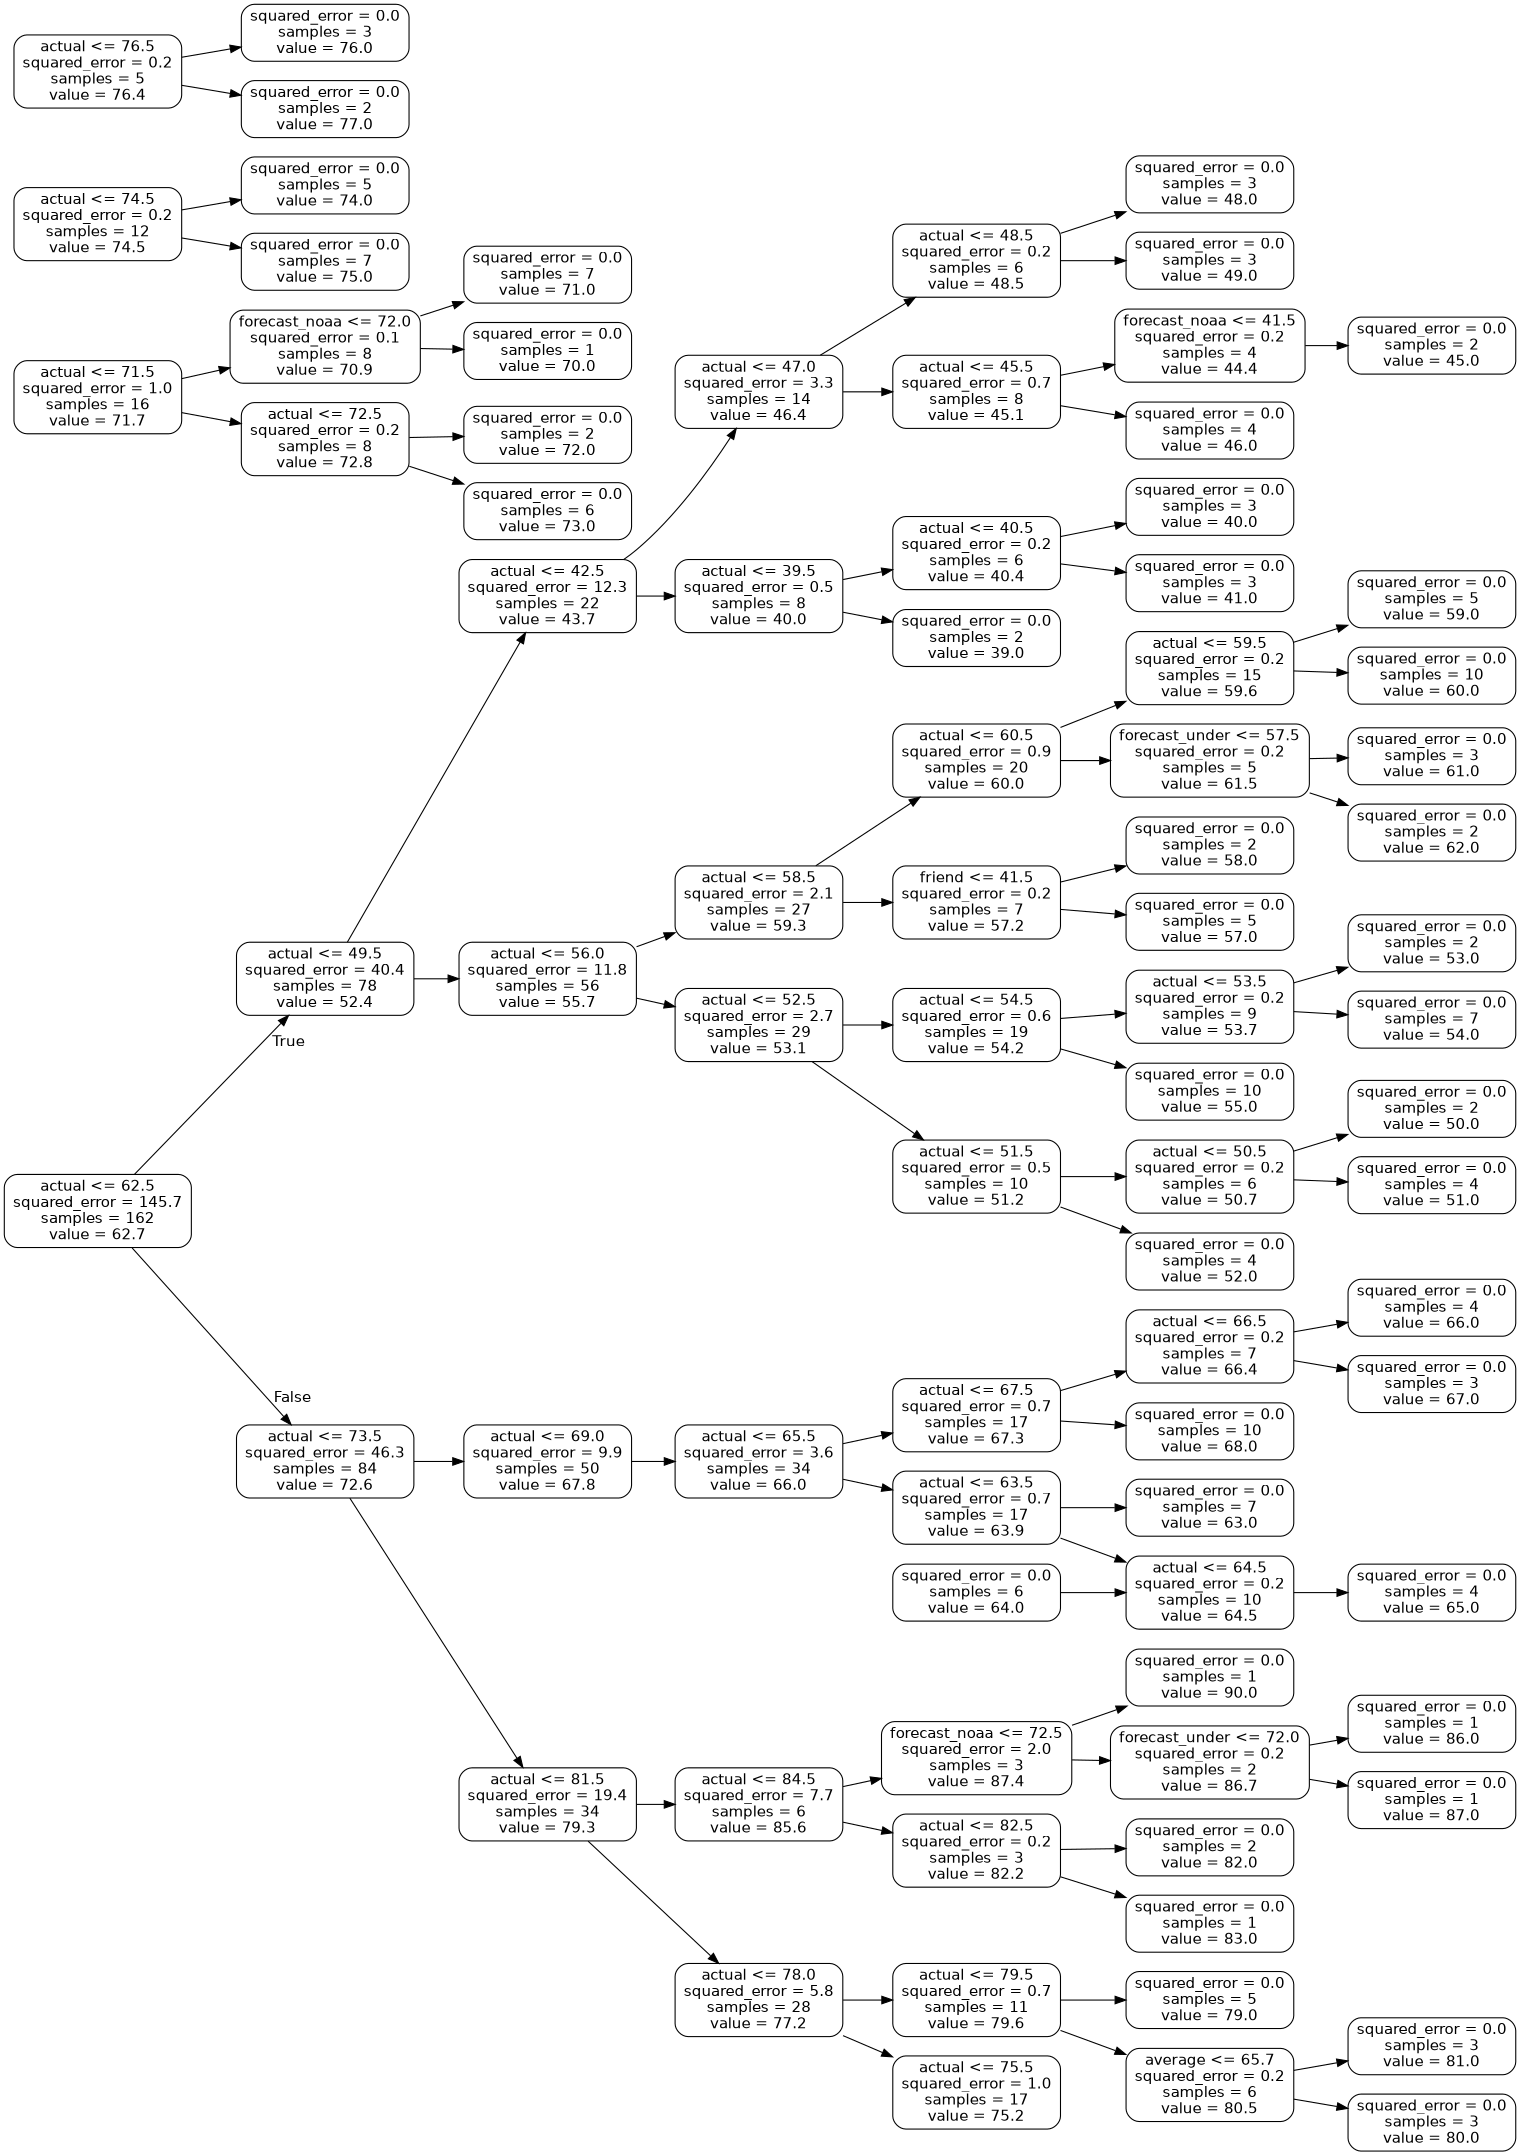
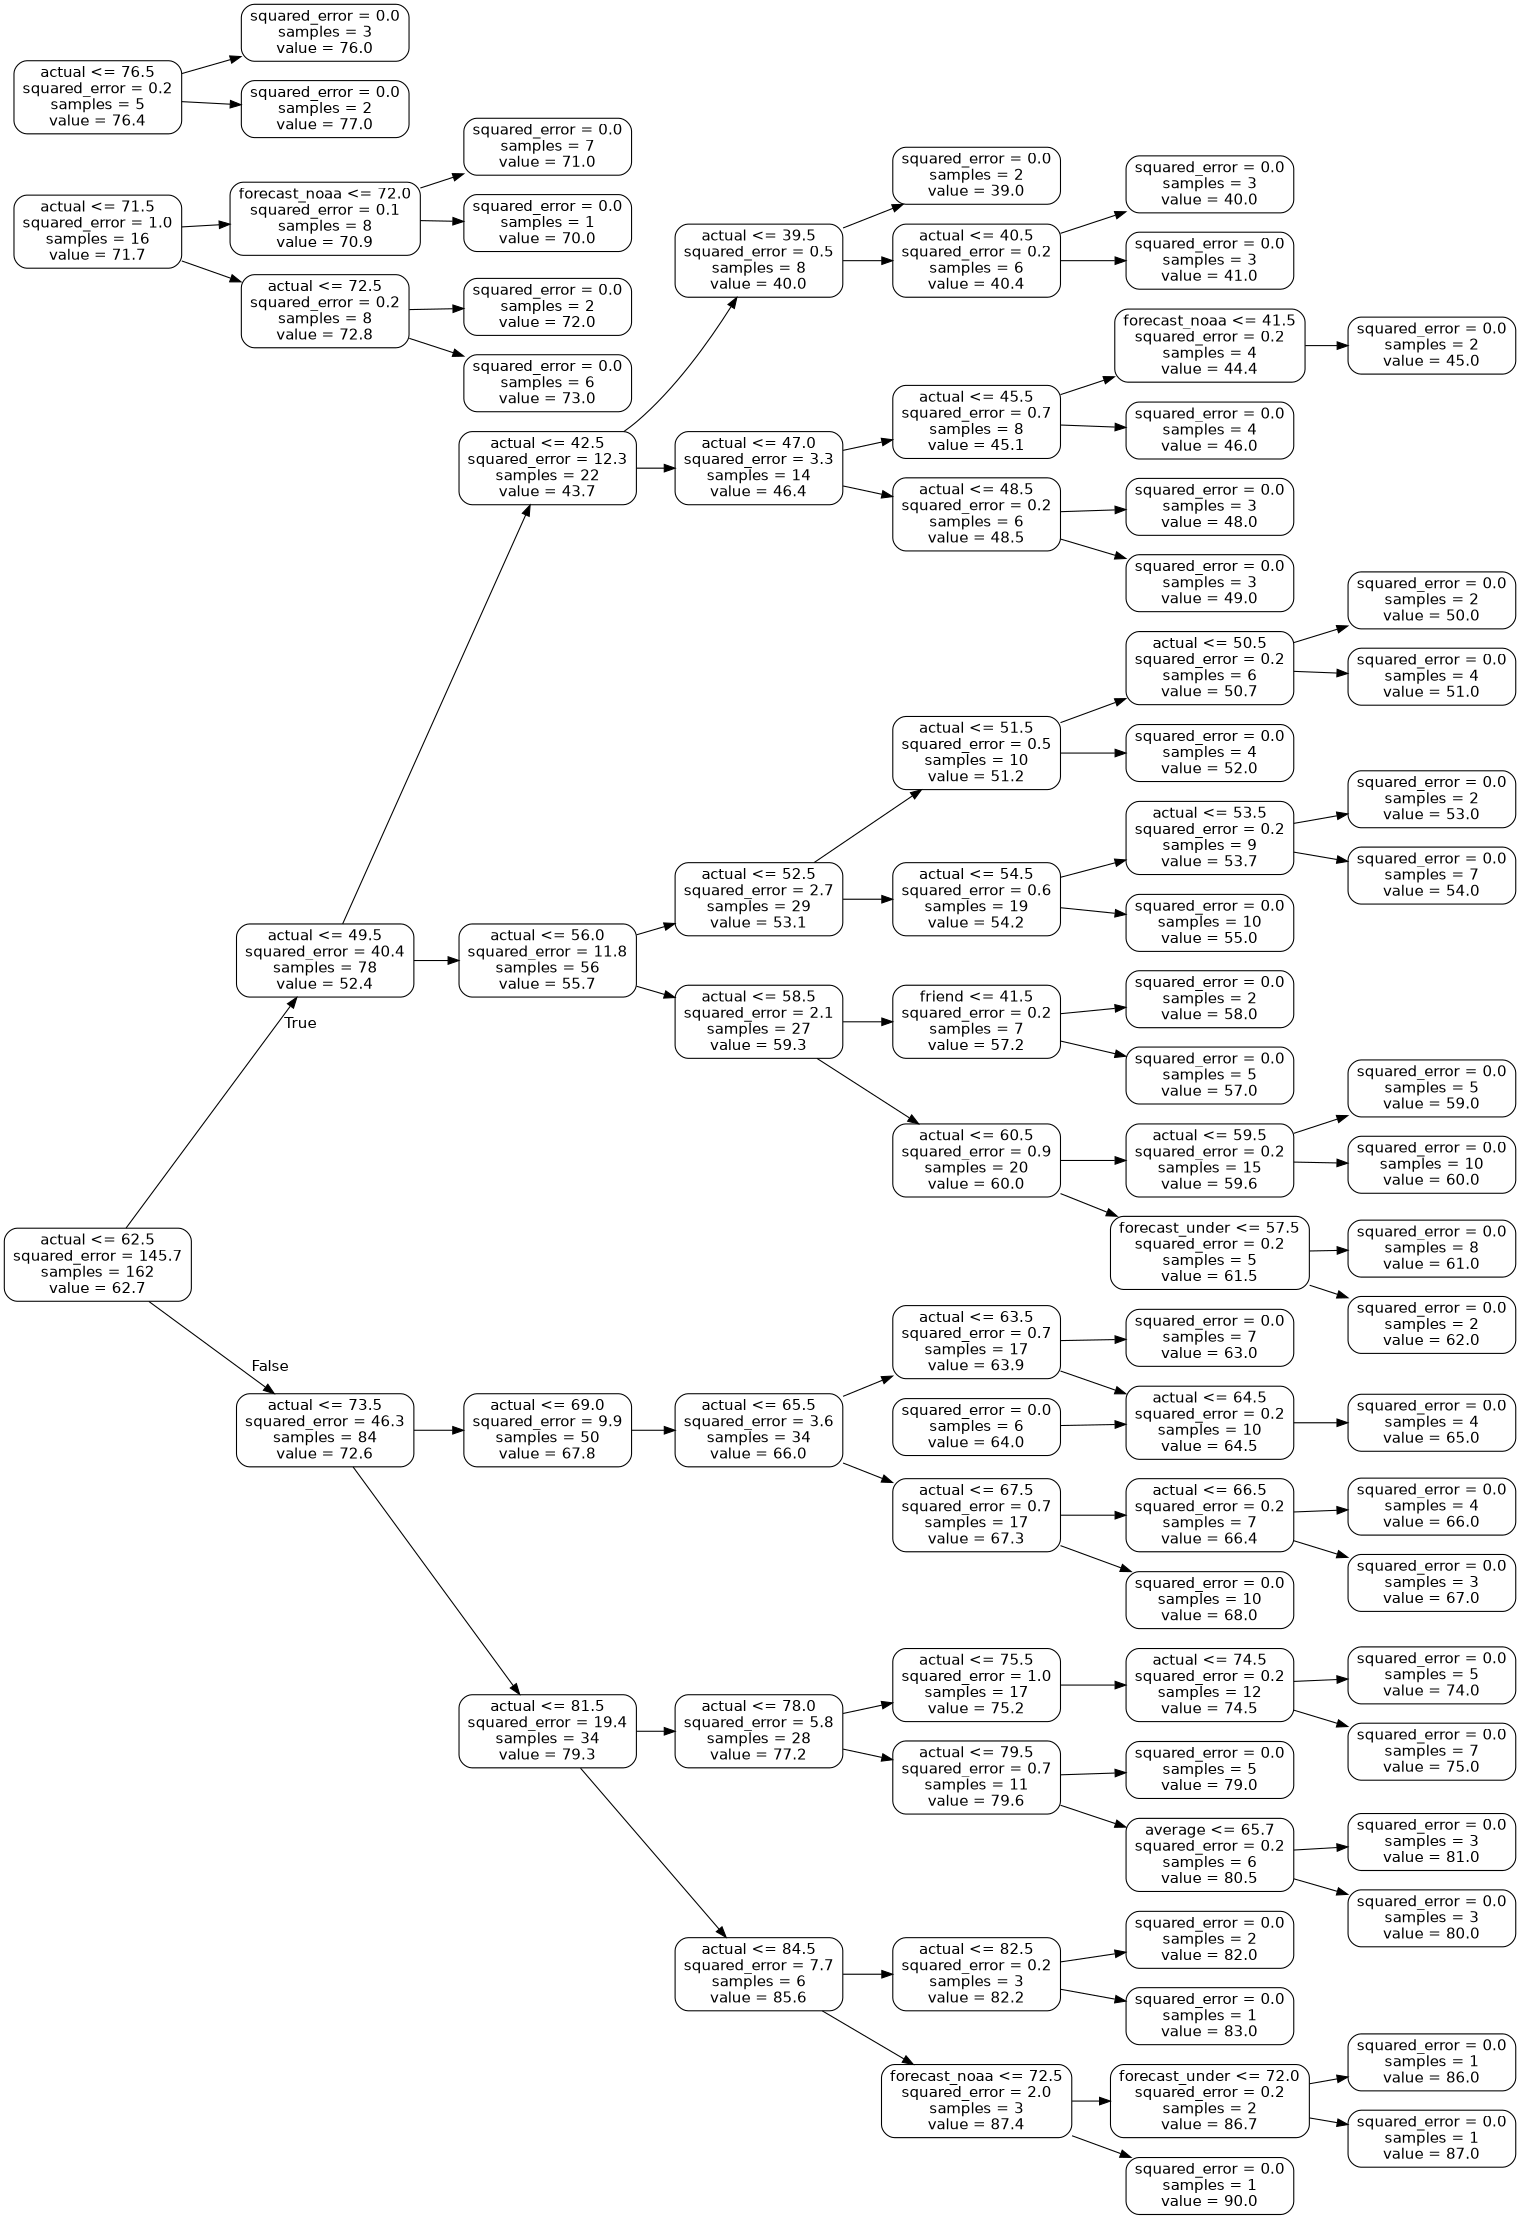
node "squared_error = 0.0 samples = 3 value = 61.0": label "squared_error = 0.0 samples = 3 value = 61.0" -> "squared_error = 0.0 samples = 8 value = 61.0"
edge "actual <= 75.5 squared_error = 1.0 samples = 17 value = 75.2" -> "actual <= 74.5 squared_error = 0.2 samples = 12 value = 74.5": added
